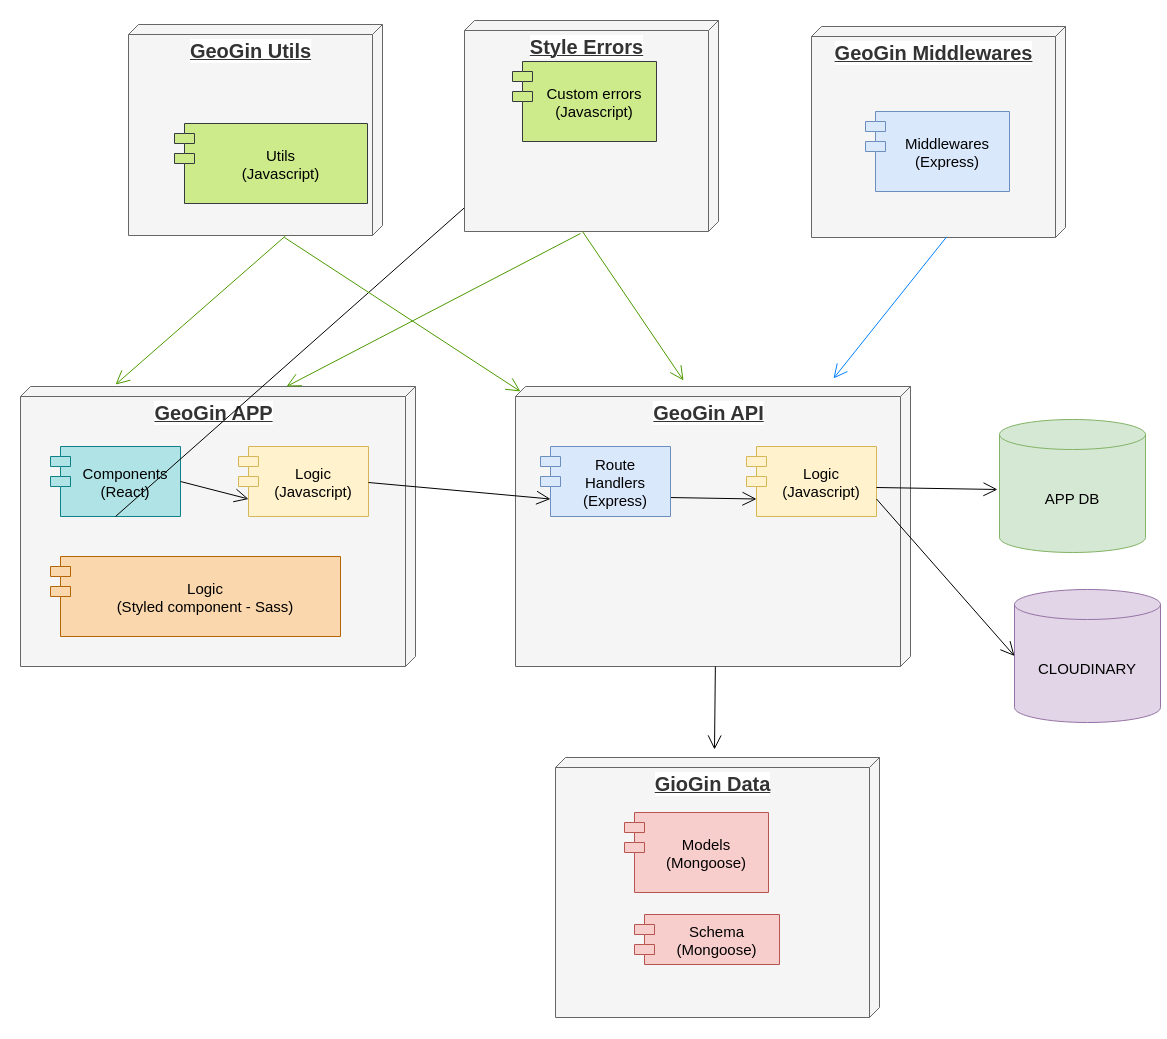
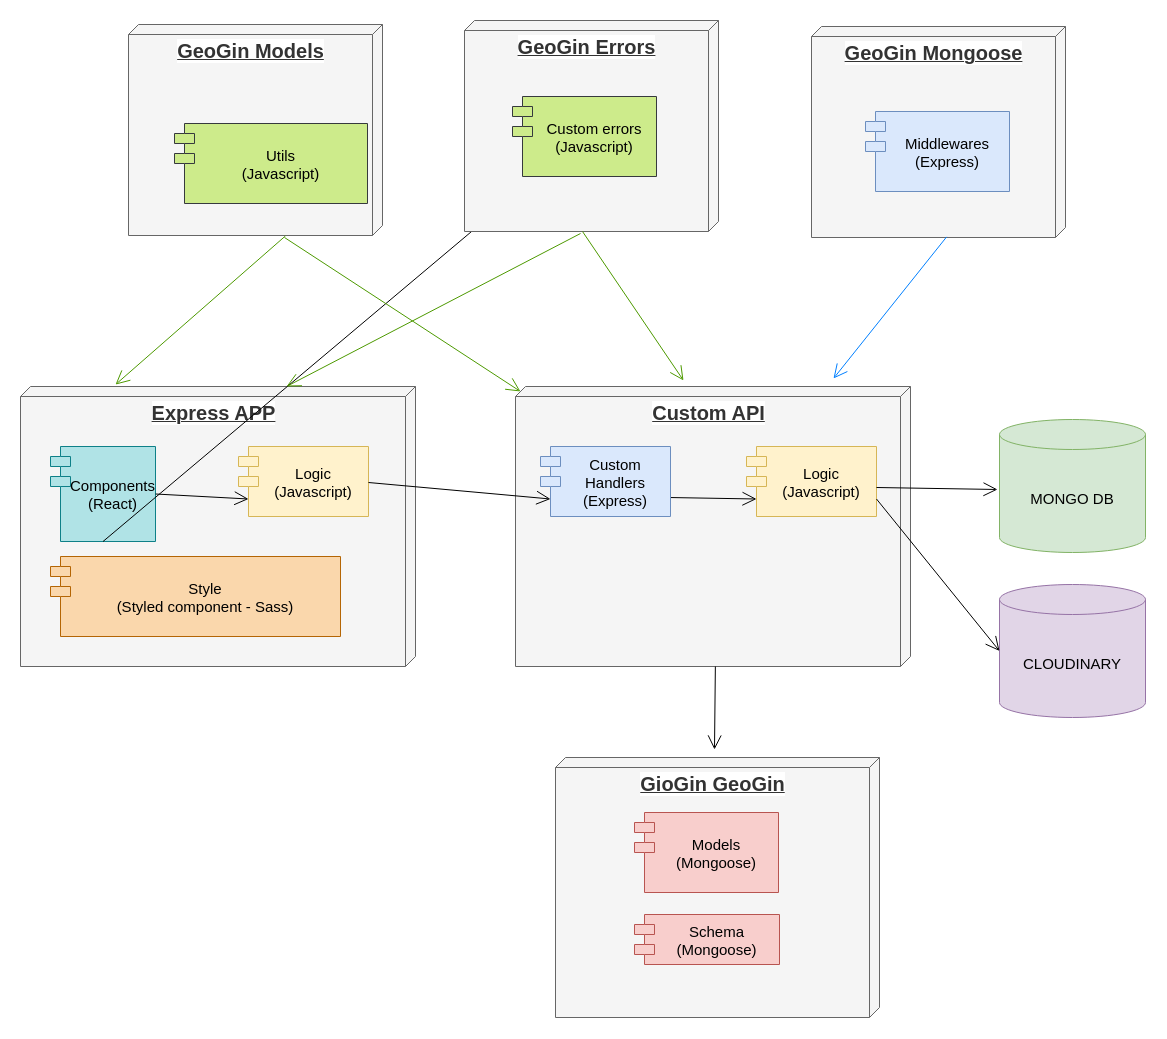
node "Style Errors": label "Style Errors" -> "GeoGin Errors"
node "GeoGin Utils": label "GeoGin Utils" -> "GeoGin Models"
node "GeoGin Middlewares": label "GeoGin Middlewares" -> "GeoGin Mongoose"
node "Custom errors (Javascript)": moved (585, 102) -> (585, 137)
node "GeoGin APP": label "GeoGin APP" -> "Express APP"
node "GeoGin API": label "GeoGin API" -> "Custom API"
node "Route Handlers (Express)": label "Route Handlers (Express)" -> "Custom Handlers (Express)"
node "Components (React)": size 130x70 -> 105x95
node "APP DB": label "APP DB" -> "MONGO DB"
node "Logic (Styled component - Sass)": label "Logic (Styled component - Sass)" -> "Style (Styled component - Sass)"
node "CLOUDINARY": moved (1088, 656) -> (1073, 651)
node "GioGin Data": label "GioGin Data" -> "GioGin GeoGin"
node "Models (Mongoose)": moved (697, 853) -> (707, 853)
